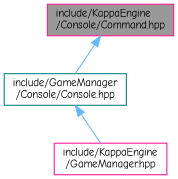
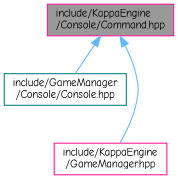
edge "include/KappaEngine /GameManager.hpp" -> "include/GameManager /Console/Console.hpp": now "include/KappaEngine /GameManager.hpp" -> "include/KappaEngine /Console/Command.hpp"
